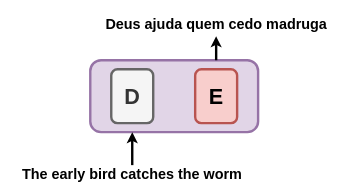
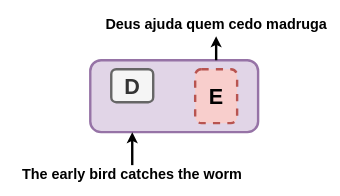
node "D": size 42x54 -> 42x33
node "E": style solid -> dashed
